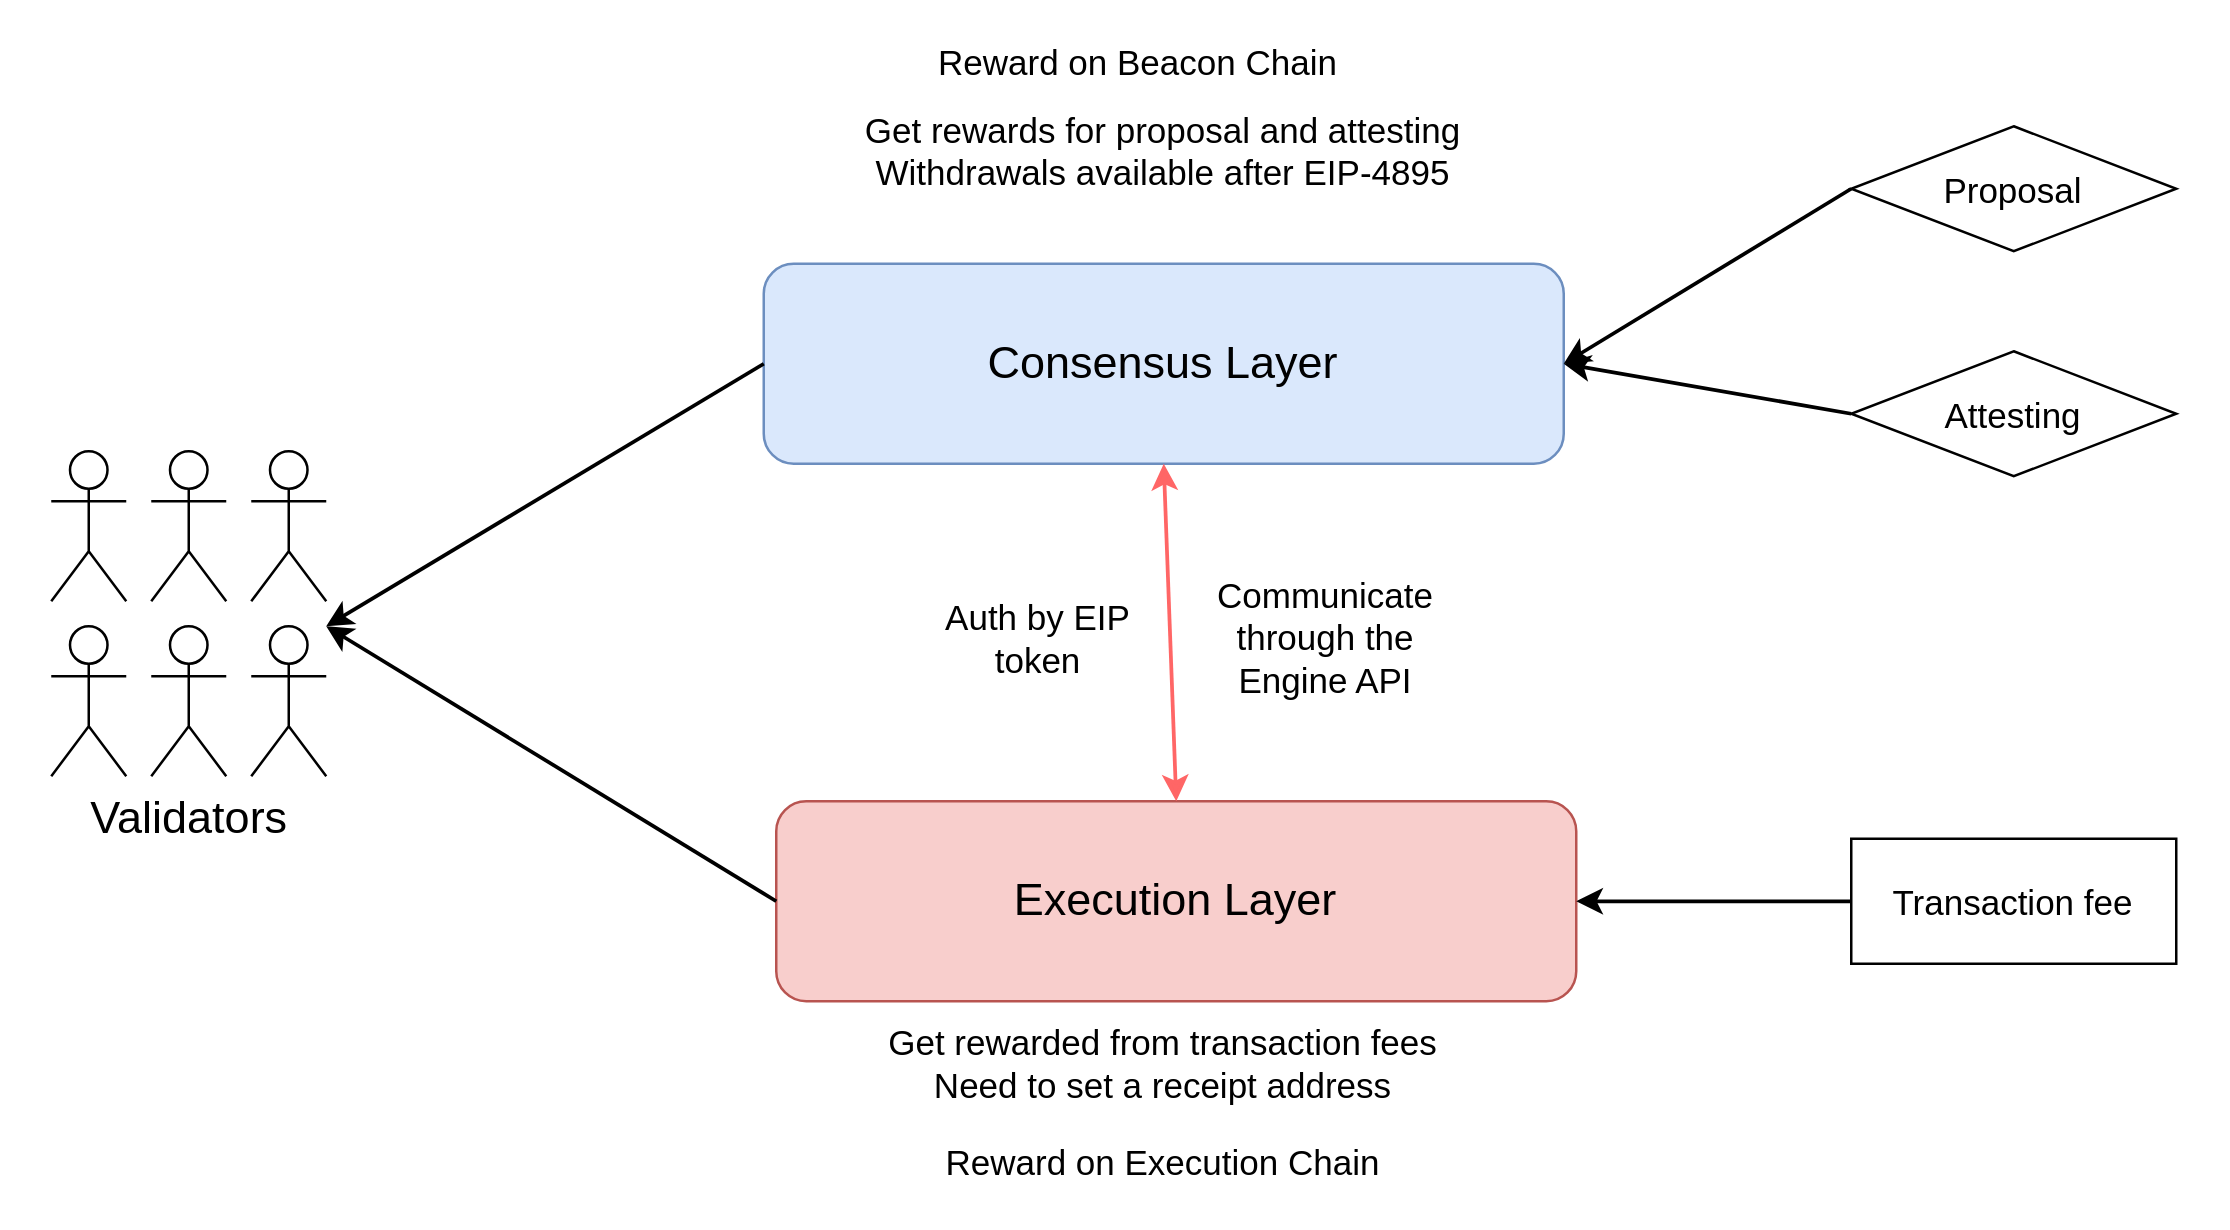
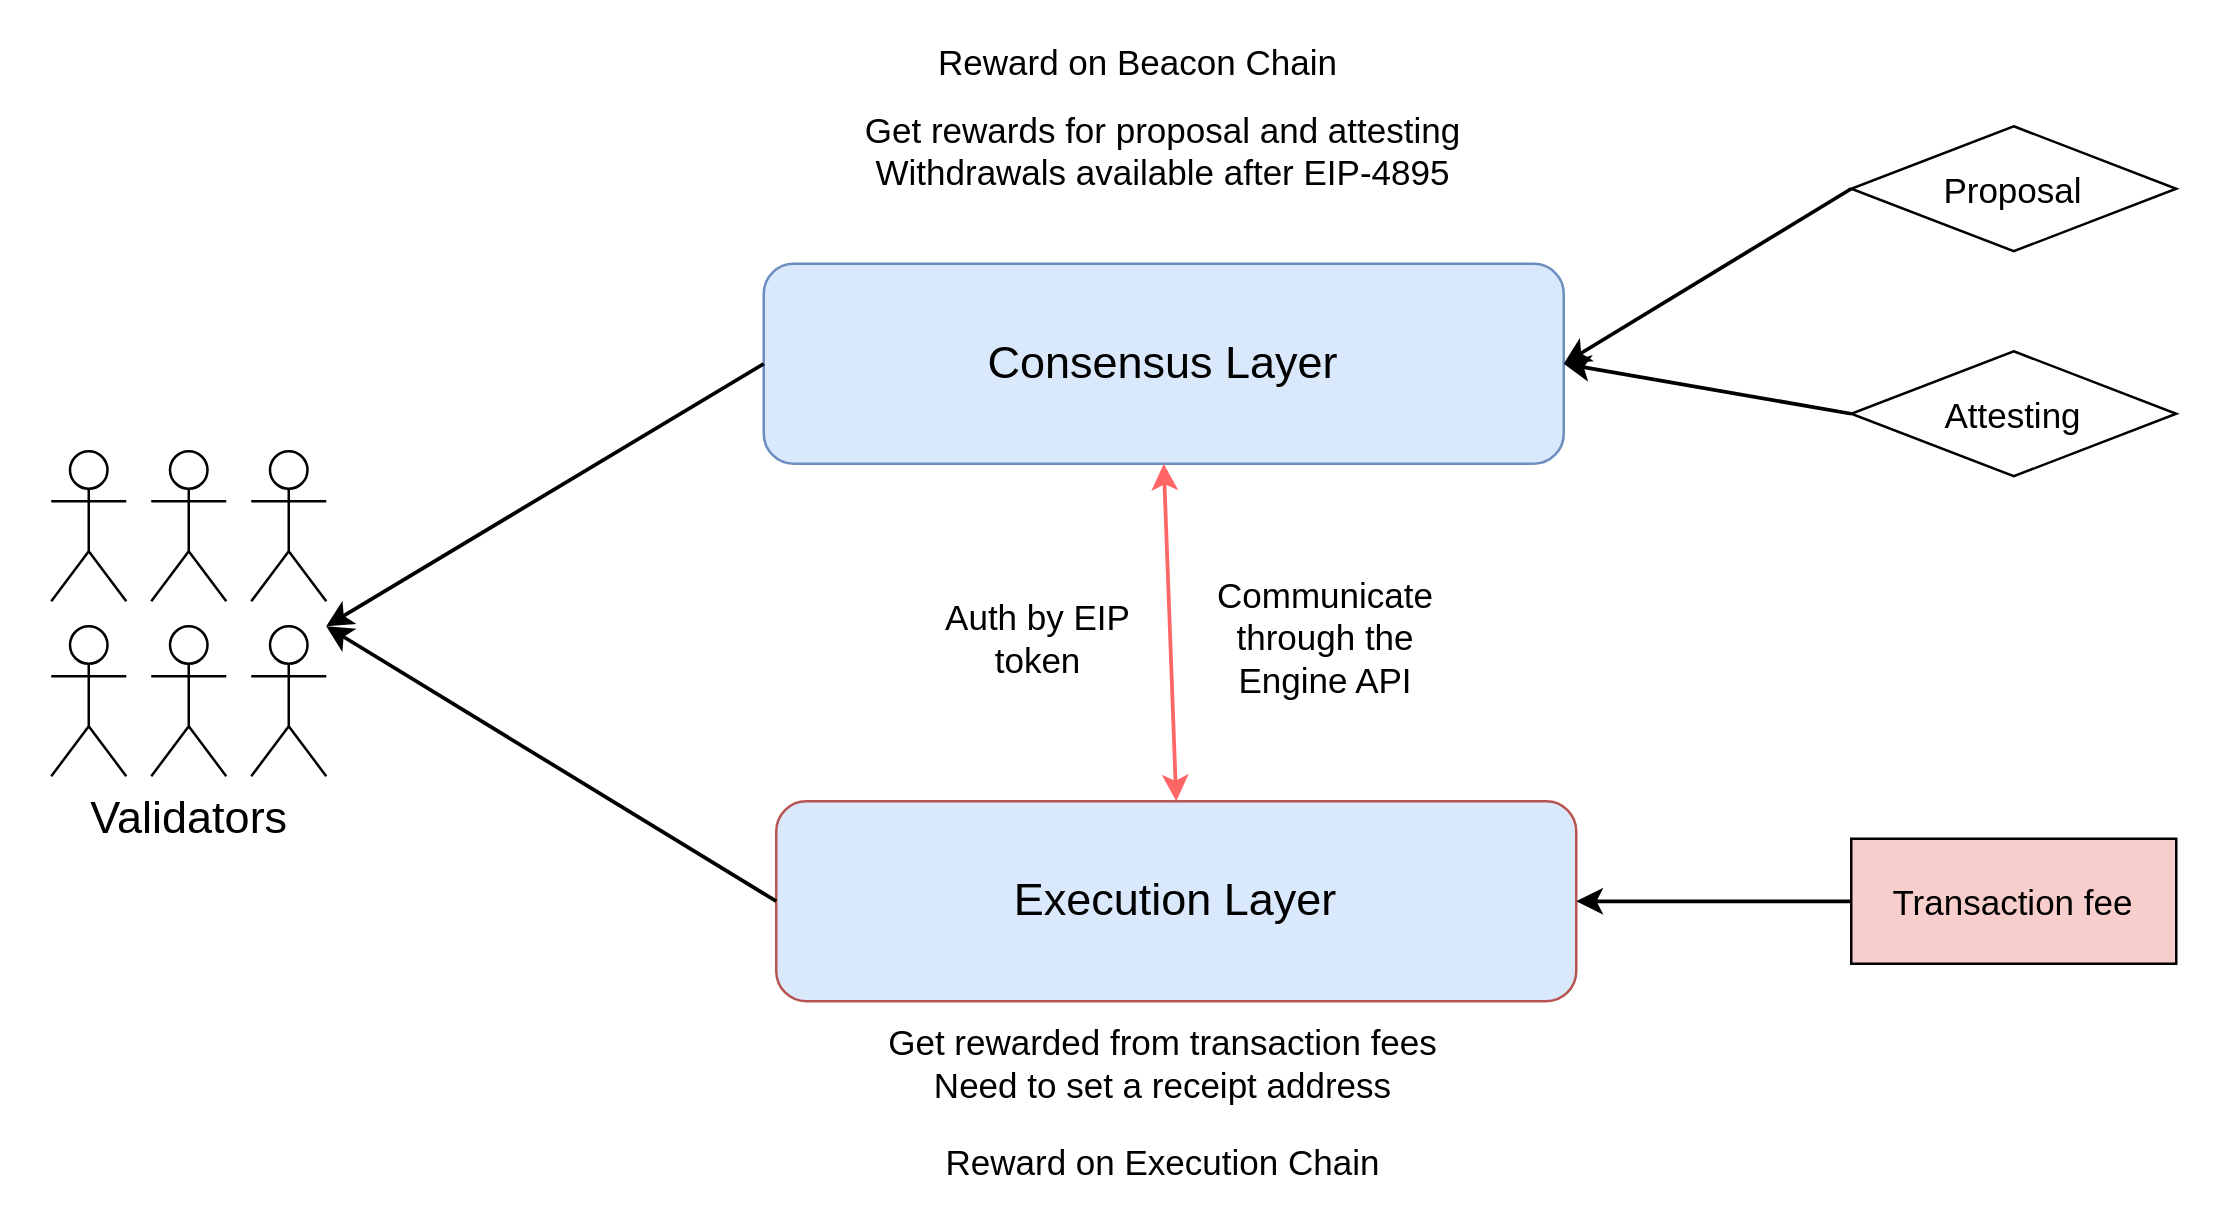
node "Execution Layer": fillcolor #f8cecc -> #dae8fc
node "Transaction fee": fillcolor #ffffff -> #f8cecc
